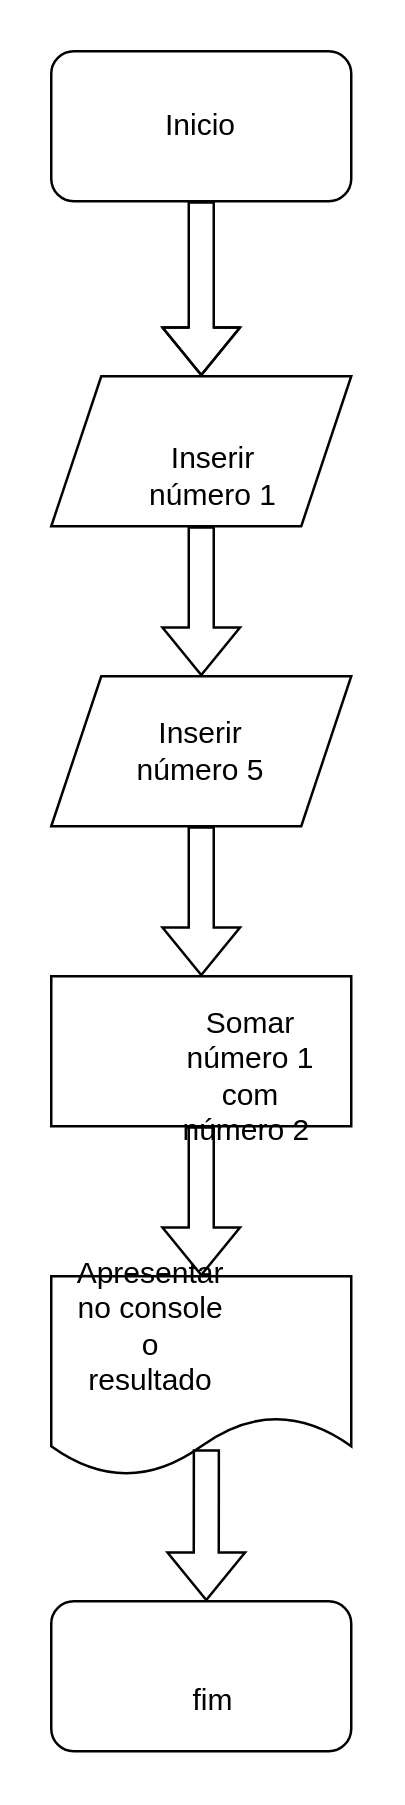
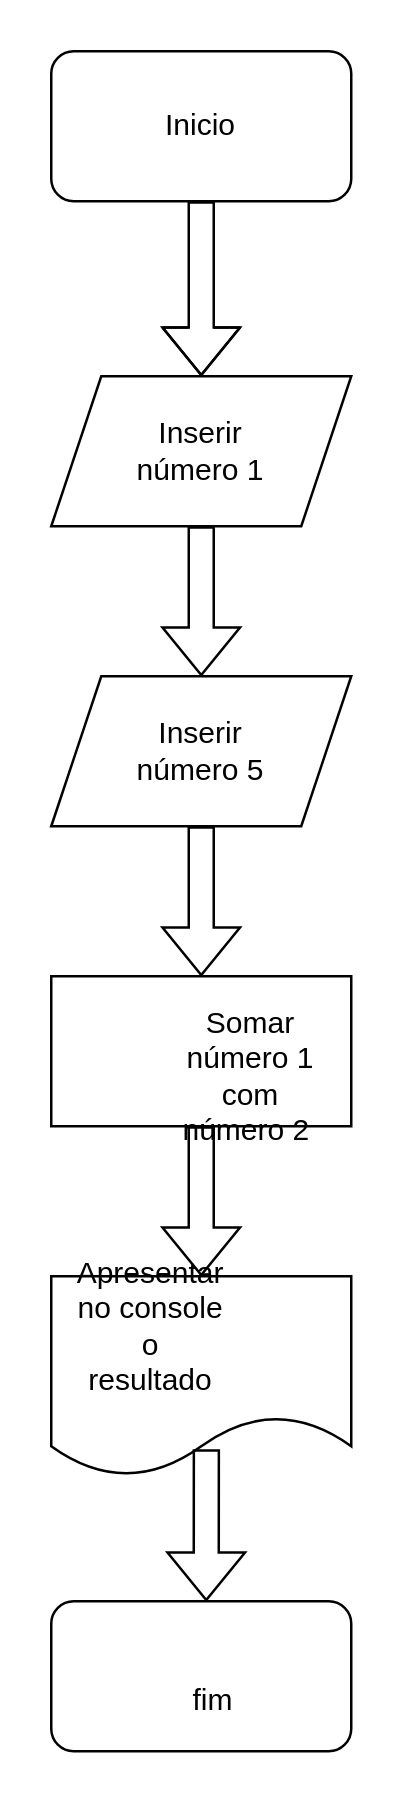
node "Inserir número 1": moved (214, 476) -> (201, 451)
